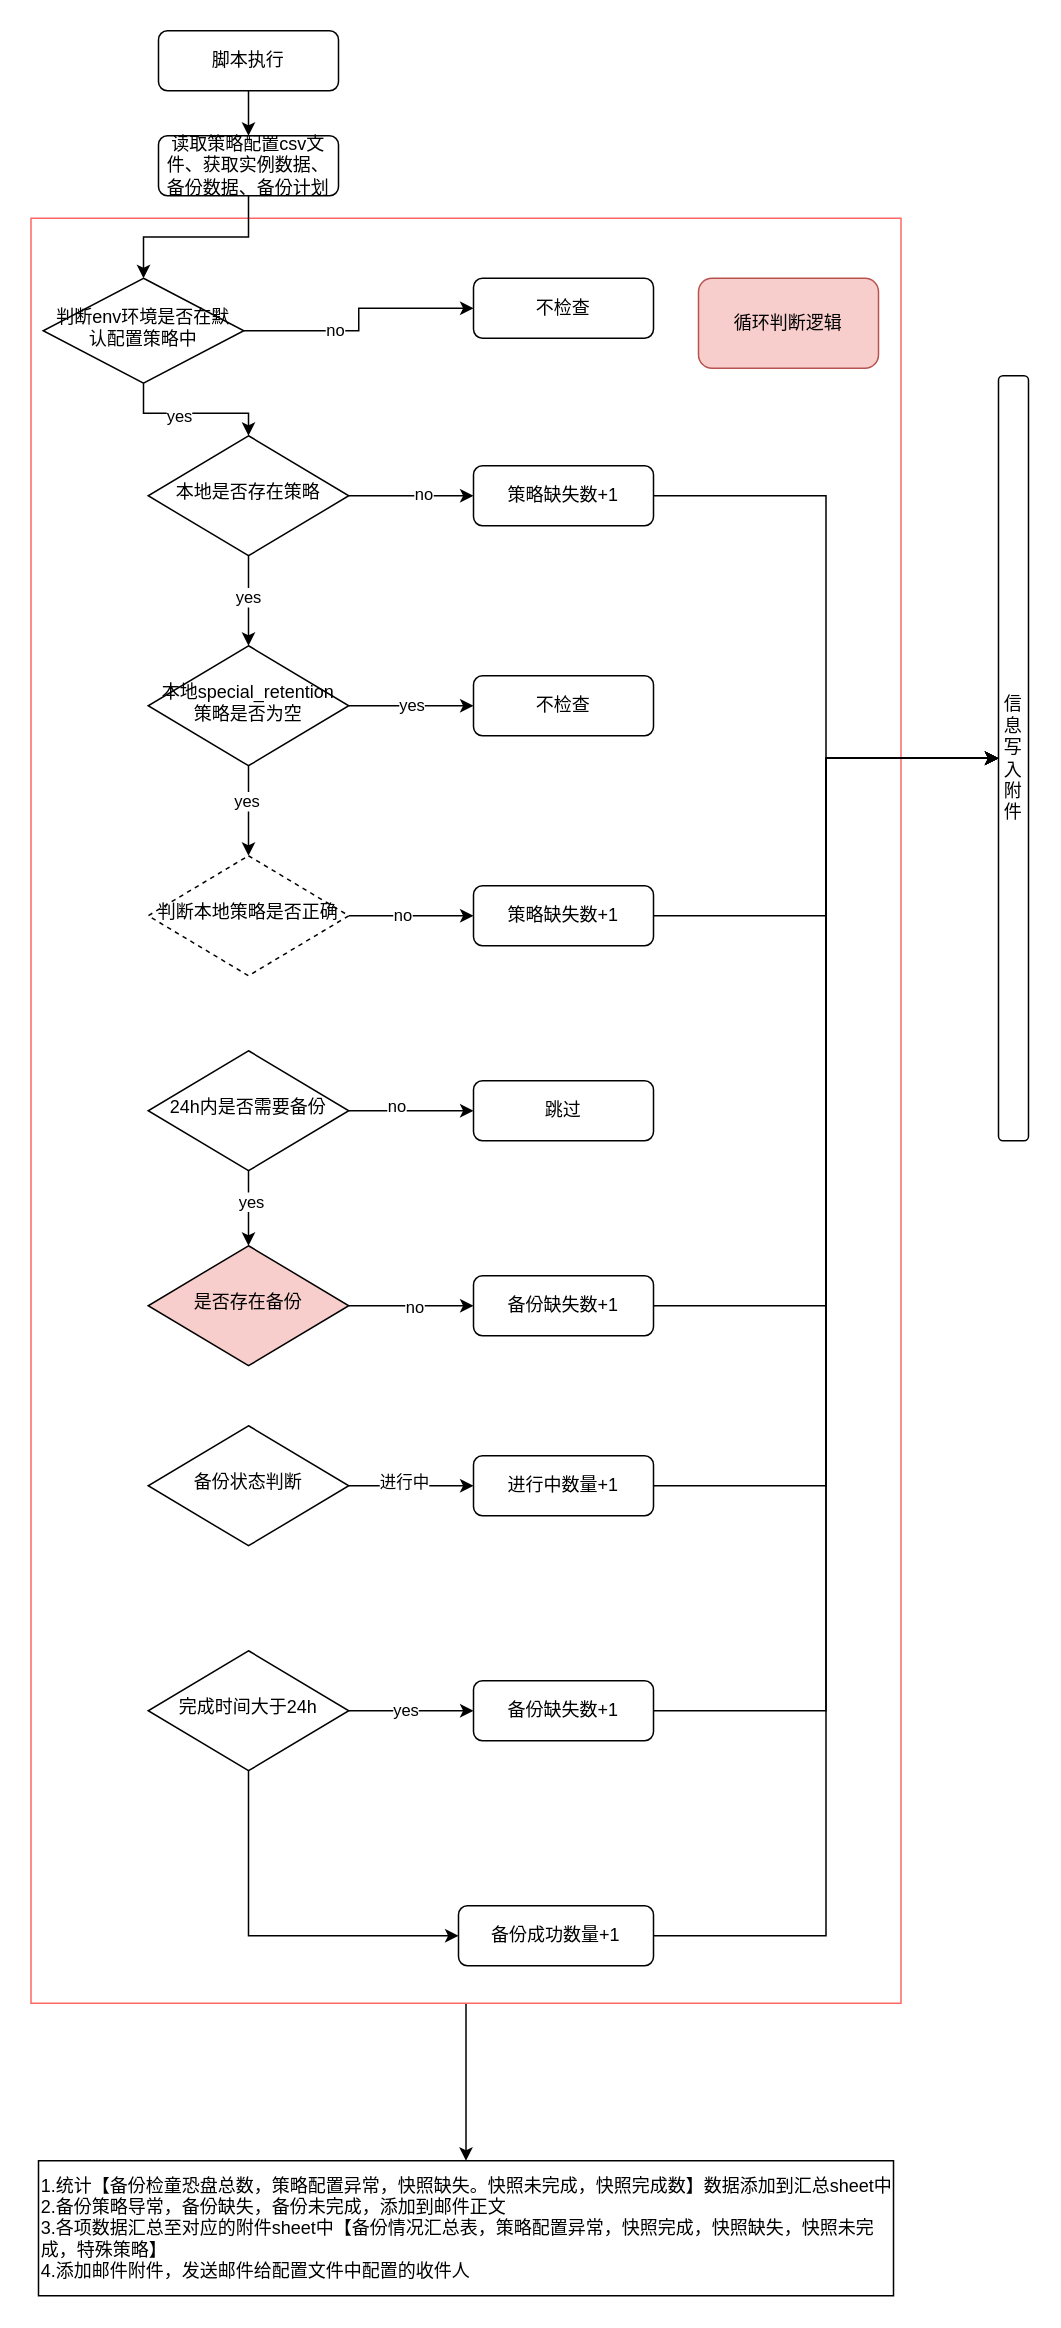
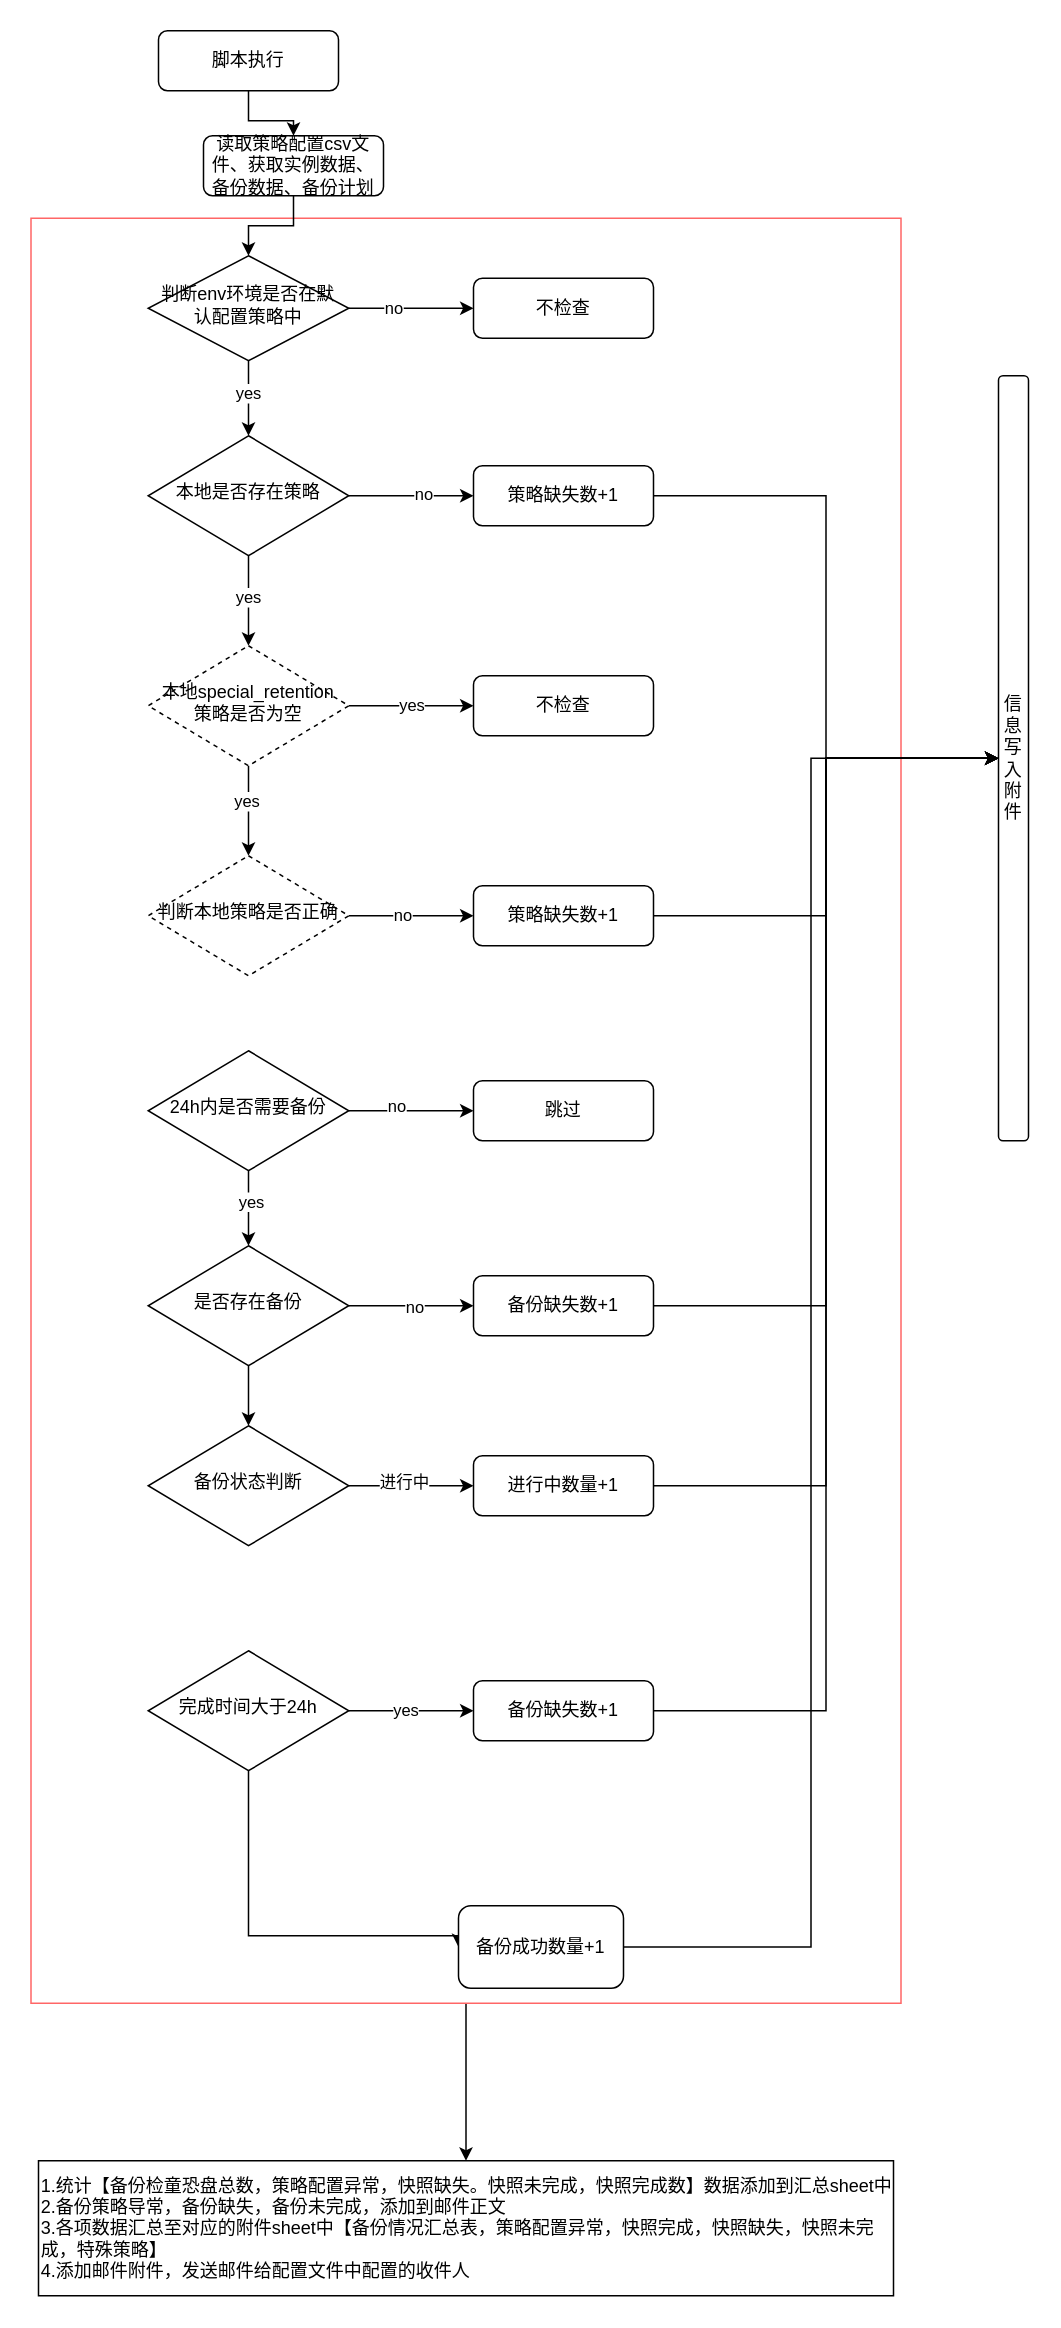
node "读取策略配置csv文件、获取实例数据、备份数据、备份计划": moved (248, 166) -> (293, 166)
node "循环判断逻辑": removed
node "判断env环境是否在默认配置策略中": moved (143, 331) -> (248, 308)
node "本地special_retention策略是否为空": style solid -> dashed
node "是否存在备份": fillcolor #f8cecc -> #ffffff
edge "是否存在备份" -> "备份状态判断": added
node "备份成功数量+1": size 195x60 -> 165x83
